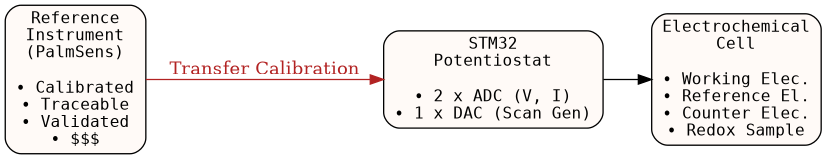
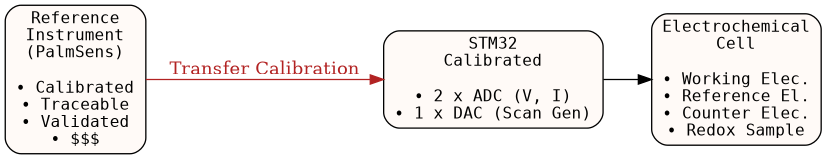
node "STM32 Potentiostat • 2 x ADC (V, I) • 1 x DAC (Scan Gen)": label "STM32 Potentiostat • 2 x ADC (V, I) • 1 x DAC (Scan Gen)" -> "STM32 Calibrated • 2 x ADC (V, I) • 1 x DAC (Scan Gen)"
